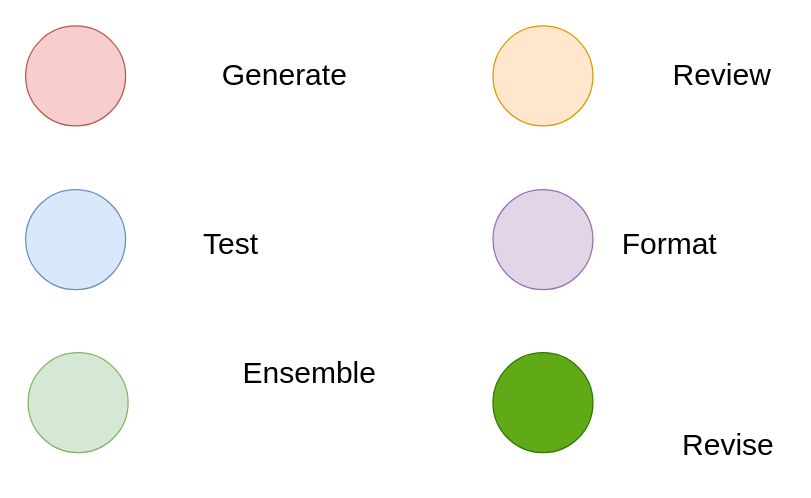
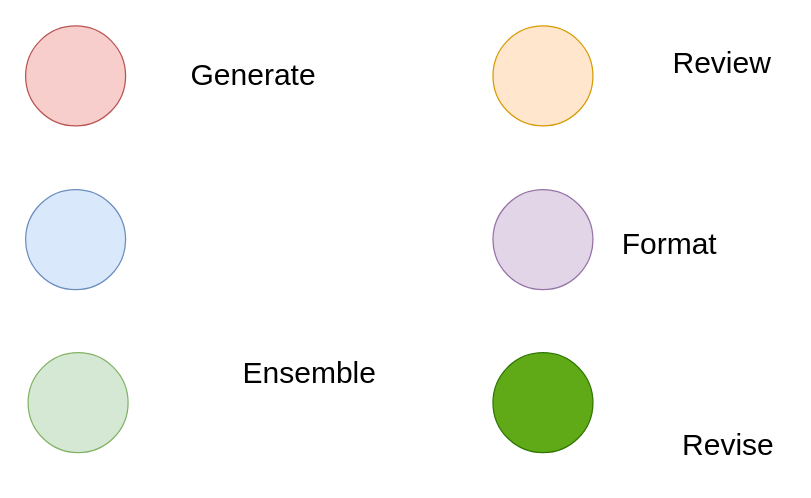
node "Generate": moved (284, 76) -> (253, 76)
node "Review": moved (721, 76) -> (721, 63)
node "Test": removed
